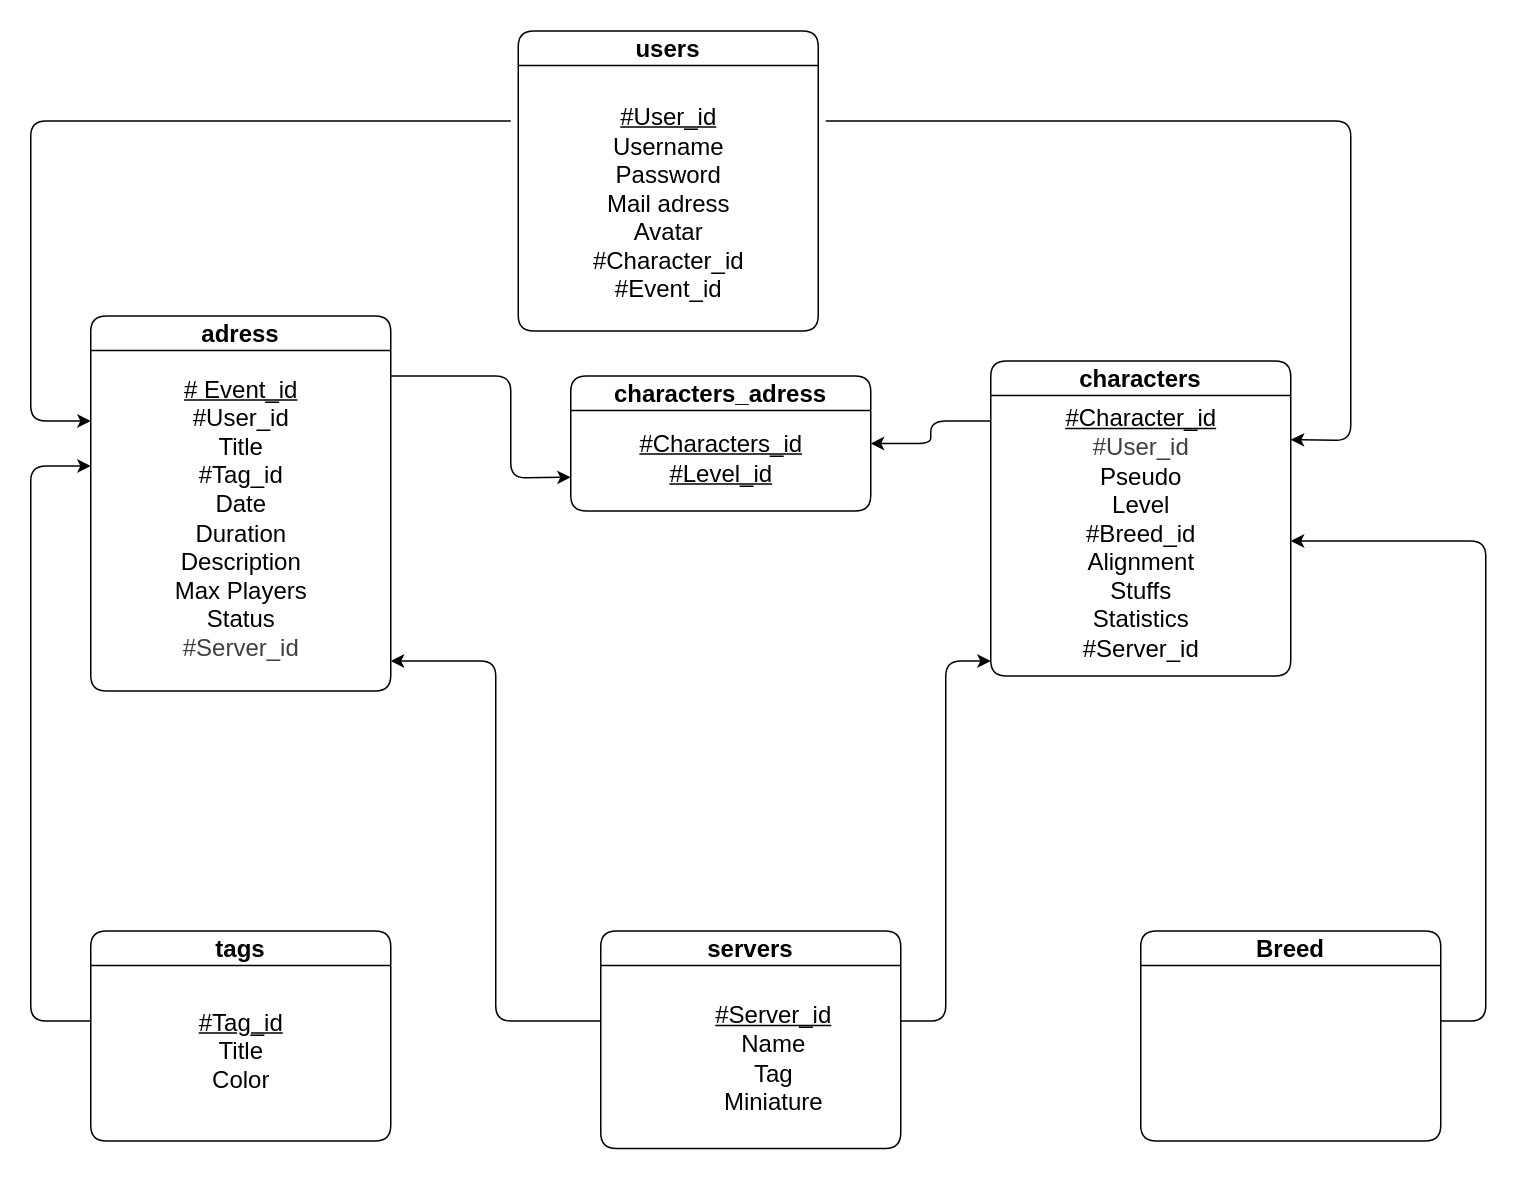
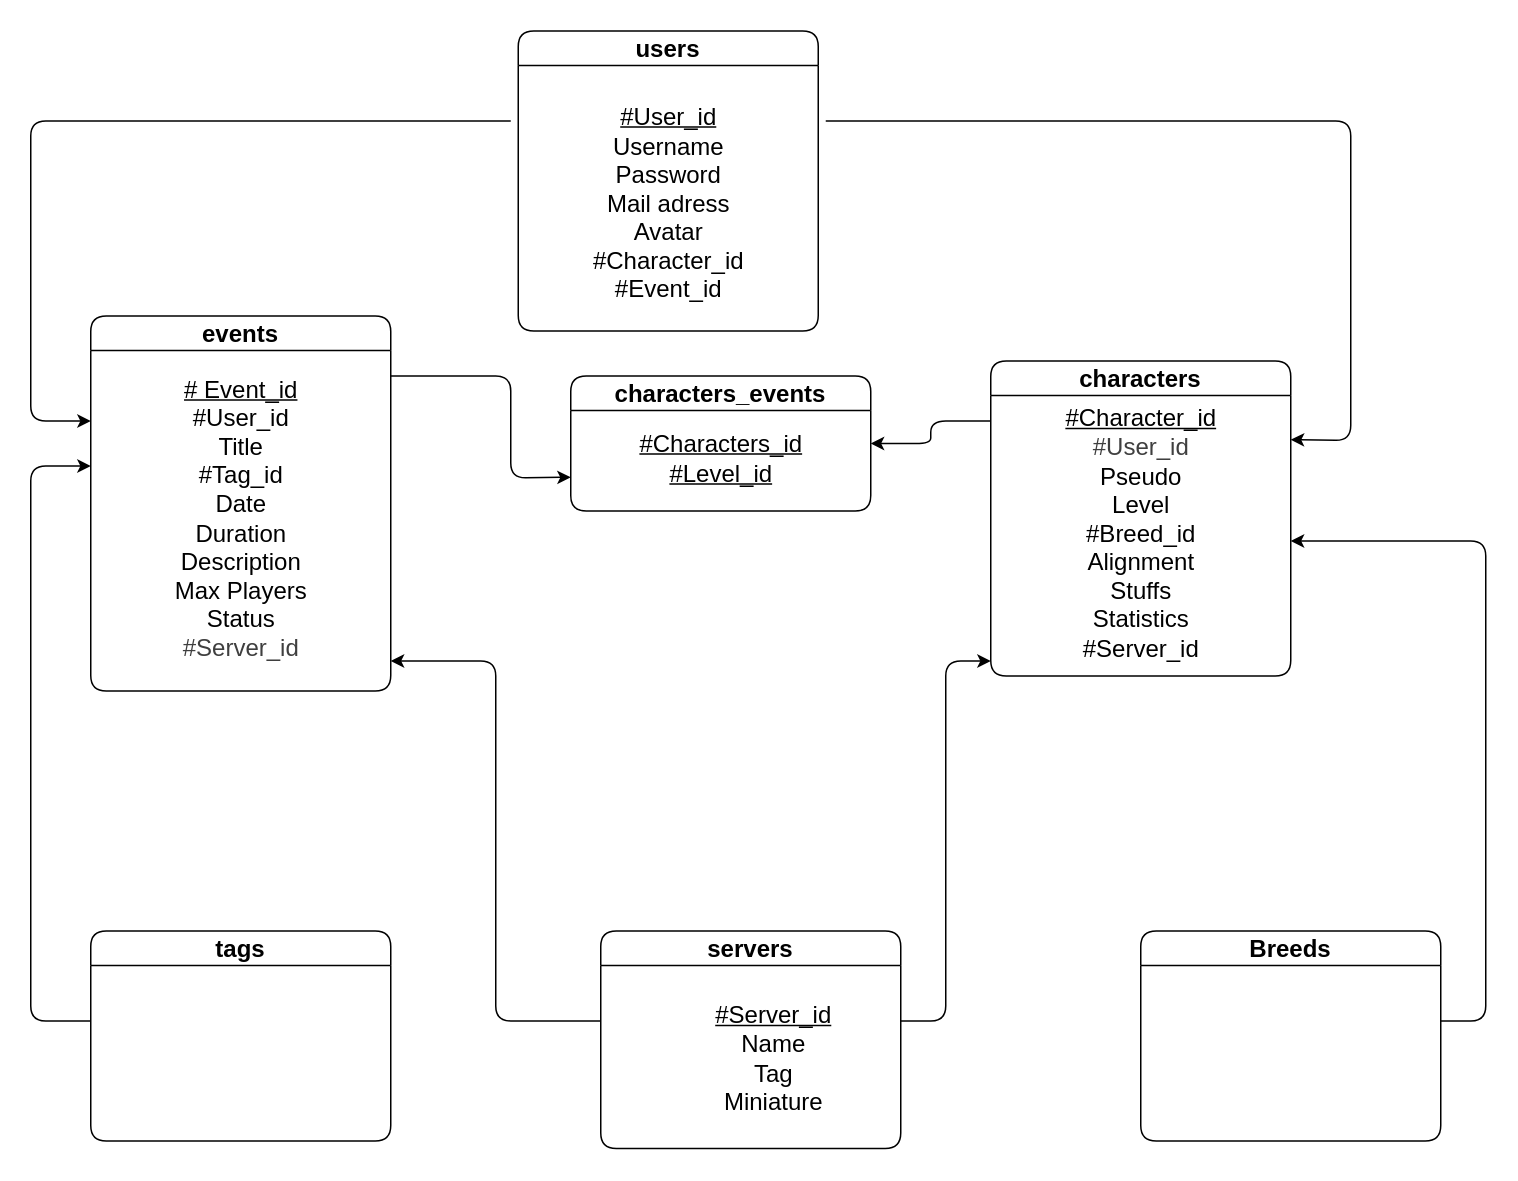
node "adress": label "adress" -> "events"
node "characters_adress": label "characters_adress" -> "characters_events"
node "Breed": label "Breed" -> "Breeds"
node "#Tag_id Title Color": removed
